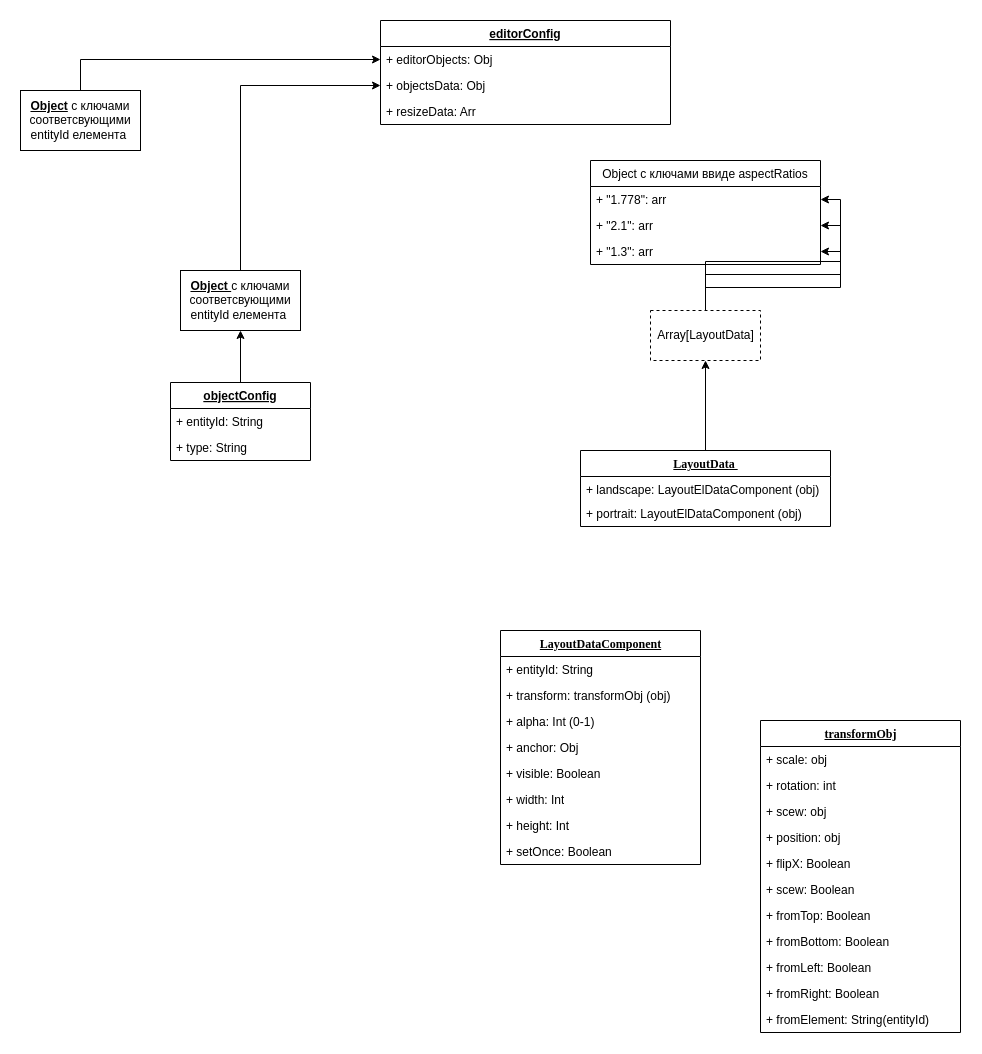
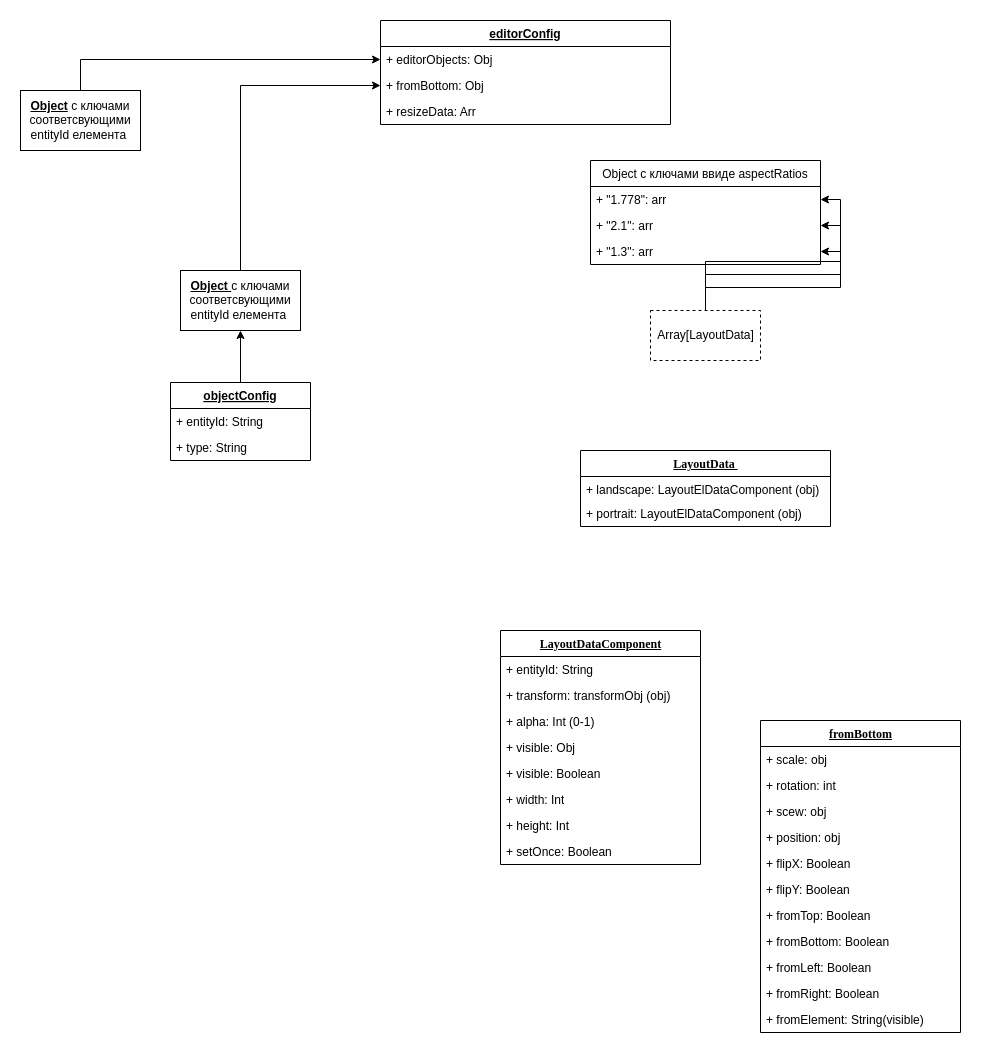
node "+ objectsData: Obj": label "+ objectsData: Obj" -> "+ fromBottom: Obj"
edge "LayoutData" -> "Array[LayoutData]": removed
node "transformObj": label "transformObj" -> "fromBottom"
node "+ anchor: Obj": label "+ anchor: Obj" -> "+ visible: Obj"
node "+ scew: Boolean": label "+ scew: Boolean" -> "+ flipY: Boolean"
node "+ fromElement: String(entityId)": label "+ fromElement: String(entityId)" -> "+ fromElement: String(visible)"
